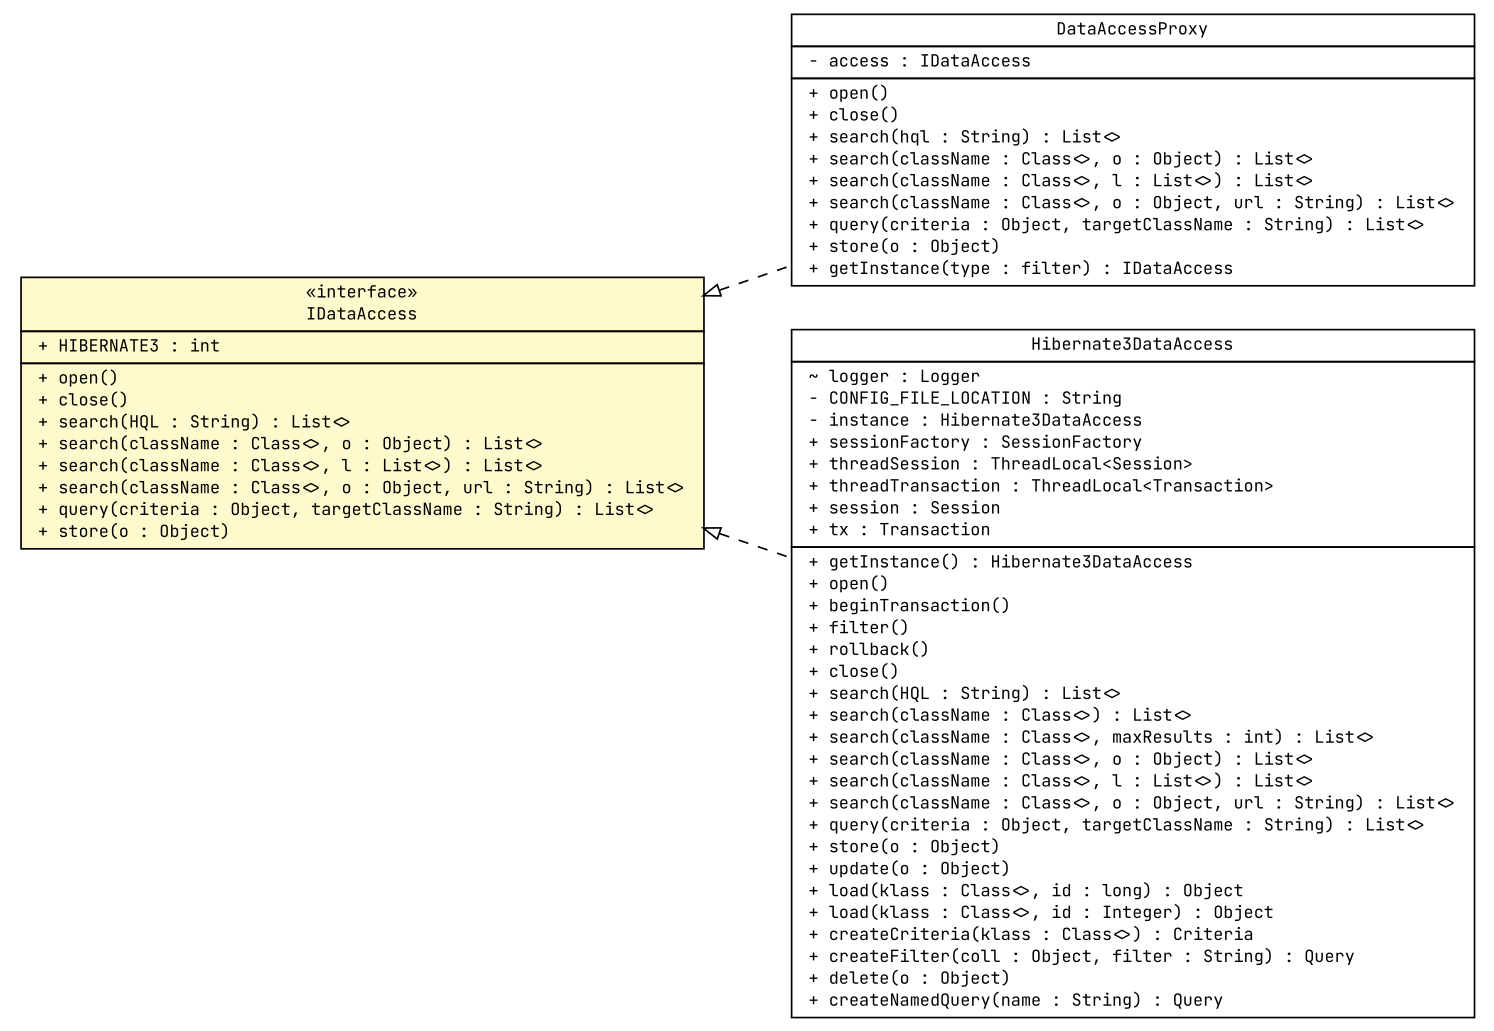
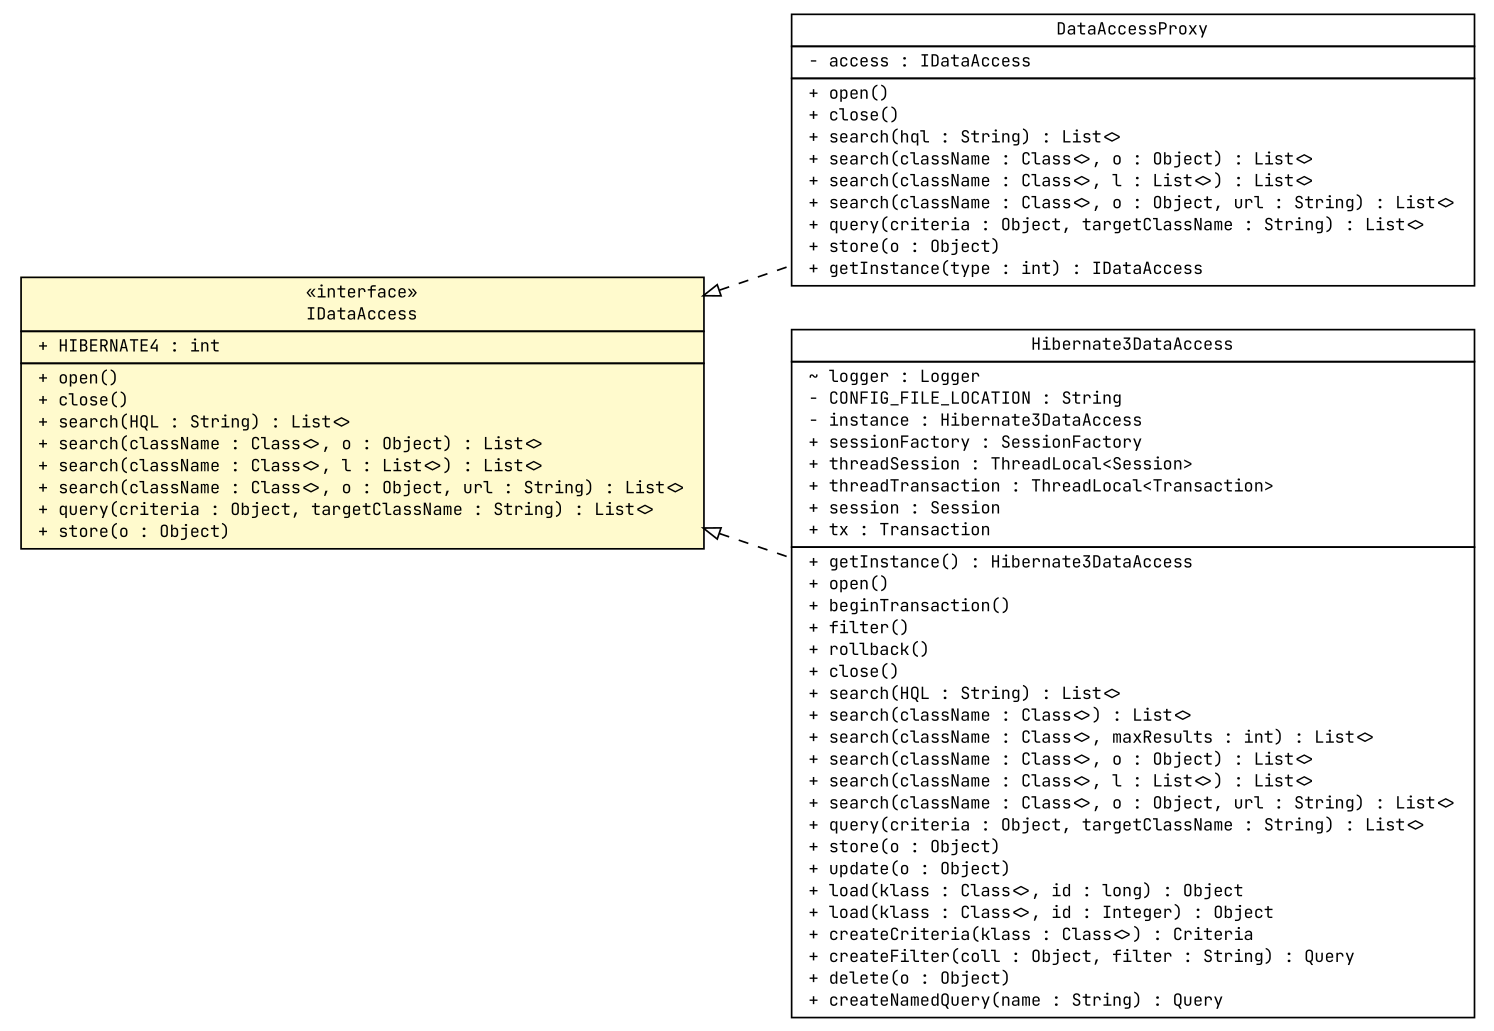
node "DataAccessProxy": text "+ getInstance(type : filter) : IDataAccess" -> "+ getInstance(type : int) : IDataAccess"
node "IDataAccess": text "+ HIBERNATE3 : int" -> "+ HIBERNATE4 : int"
